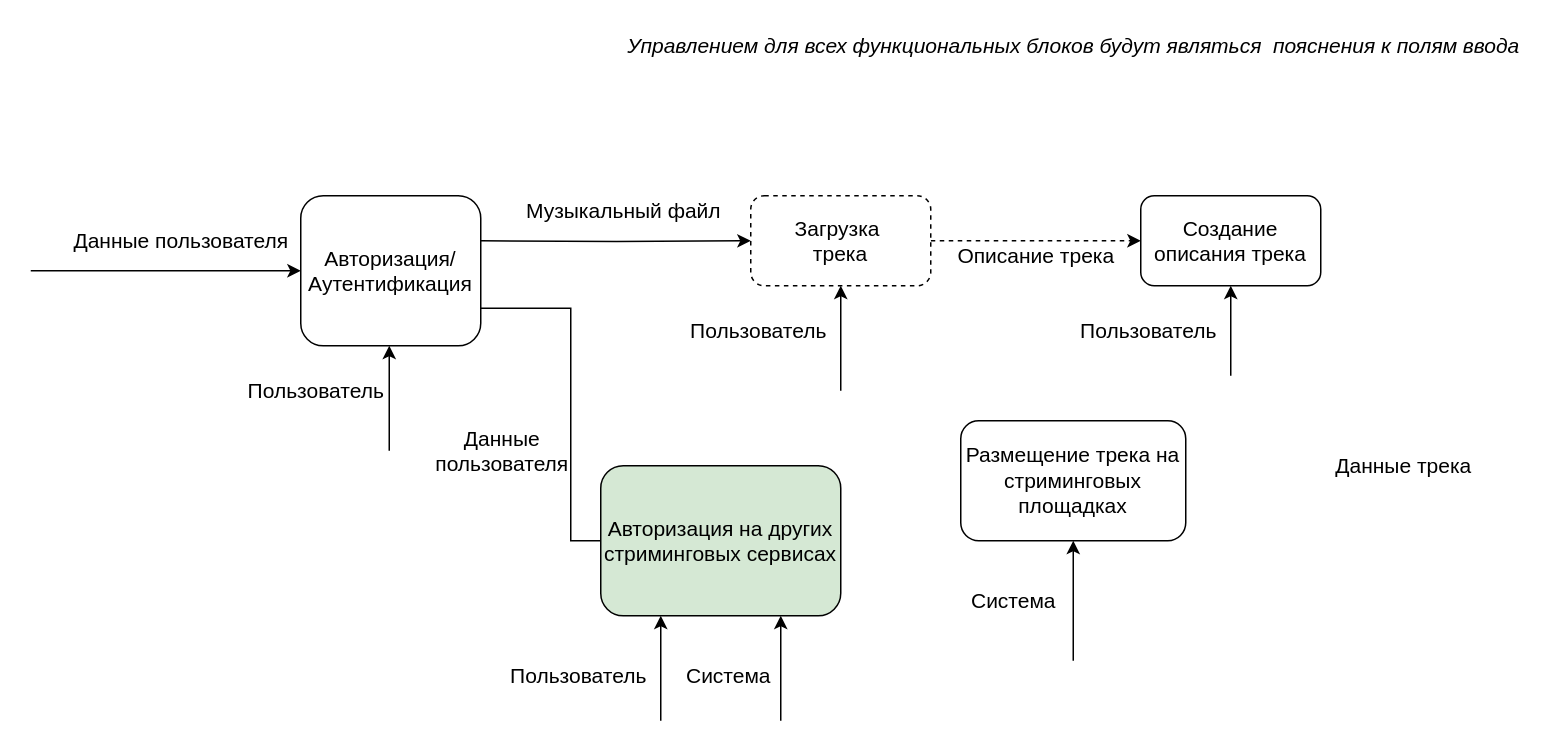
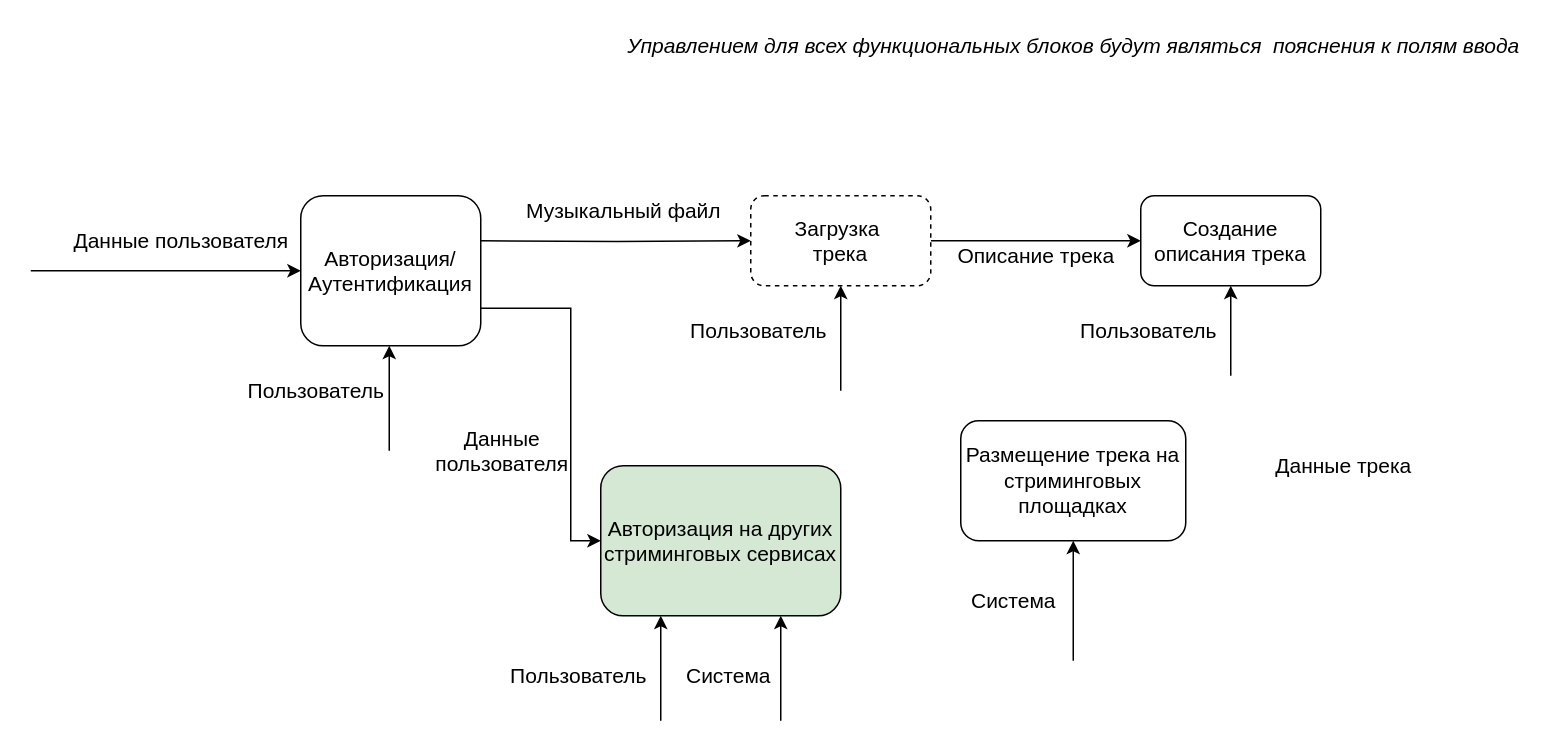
edge "Загрузка трека" -> "Создание описания трека": style dashed -> solid
node "Данные трека": moved (1403, 466) -> (1343, 466)
edge "Авторизация/Аутентификация" -- "Авторизация на других стриминговых сервисах": arrowhead none -> classic
